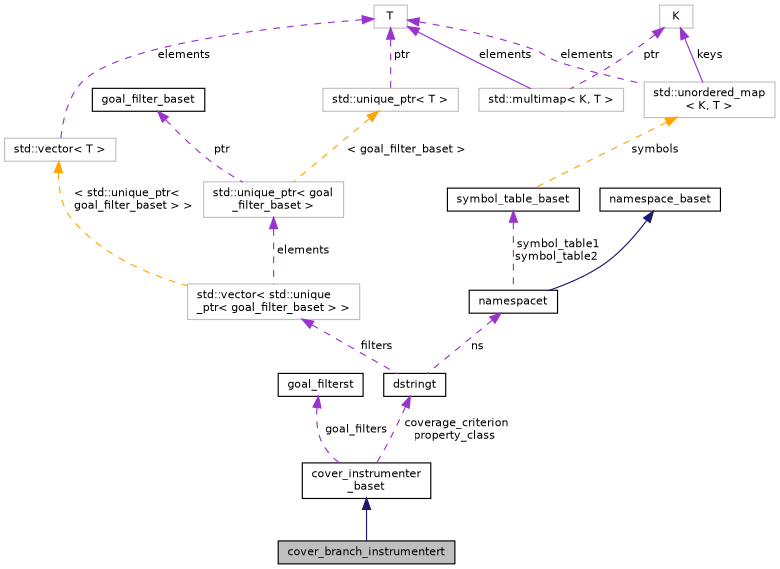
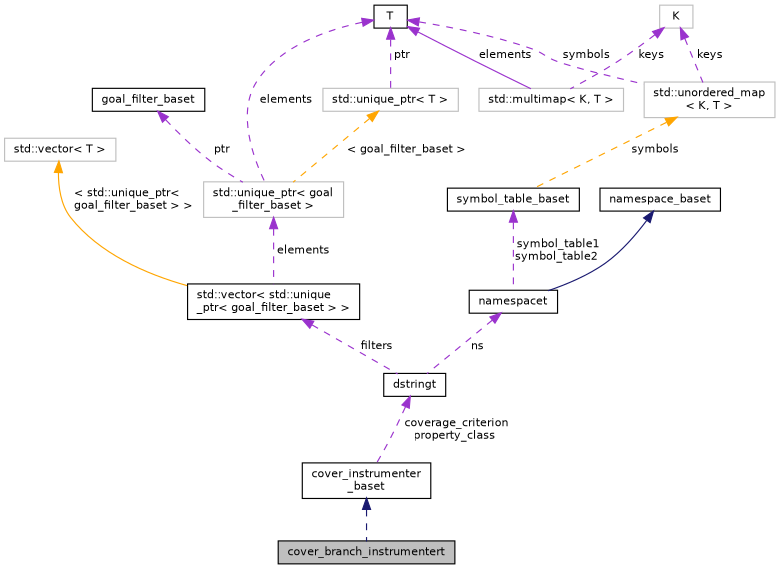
node "T": color grey75 -> black
edge "std::vector< T >" -> "T": now "std::unique_ptr< goal _filter_baset >" -> "T"
edge "std::unordered_map < K, T >" -> "T": label " elements" -> " symbols"
edge "std::multimap< K, T >" -> "K": label " ptr" -> " keys"
edge "std::unordered_map < K, T >" -> "K": style solid -> dashed
edge "std::vector< std::unique _ptr< goal_filter_baset > >" -> "std::vector< T >": style dashed -> solid
node "std::vector< std::unique _ptr< goal_filter_baset > >": color grey75 -> black
node "goal_filterst": removed
edge "cover_branch_instrumentert" -> "cover_instrumenter _baset": style solid -> dashed
